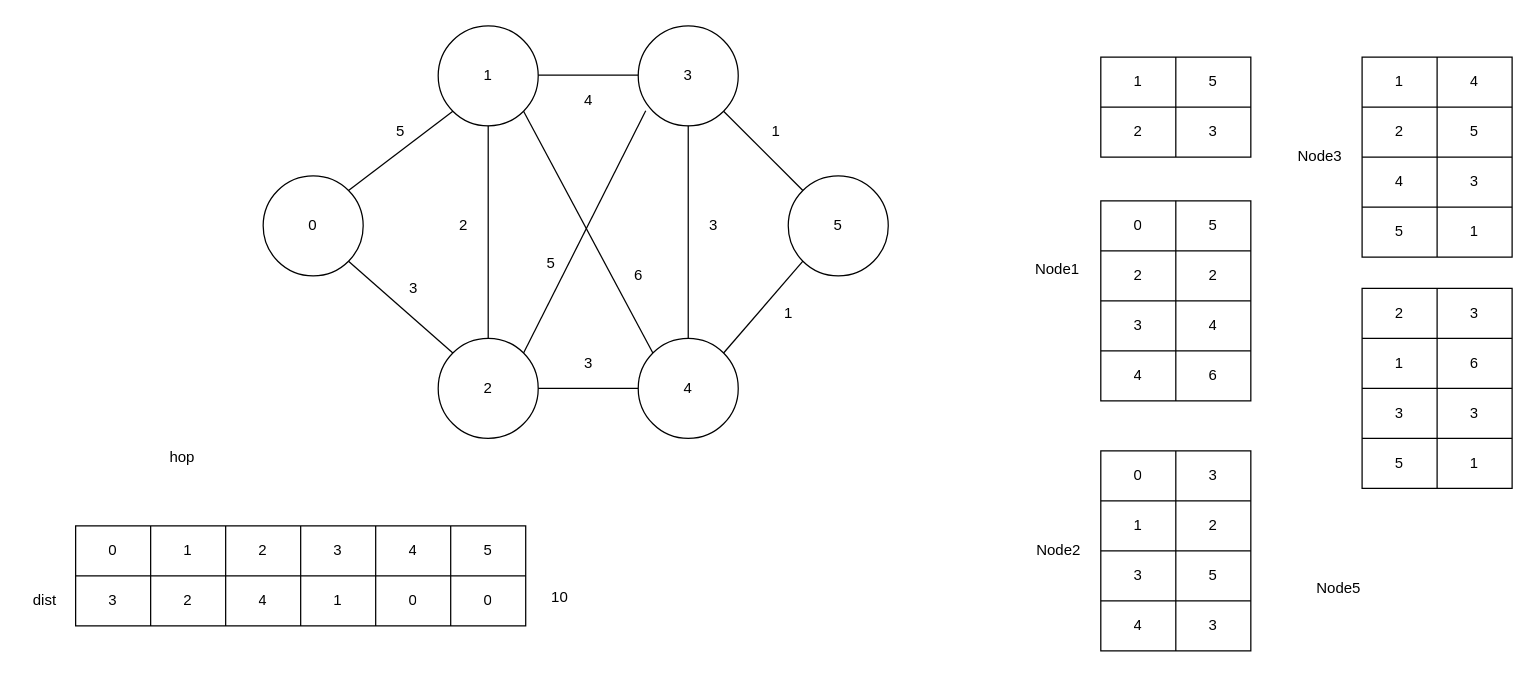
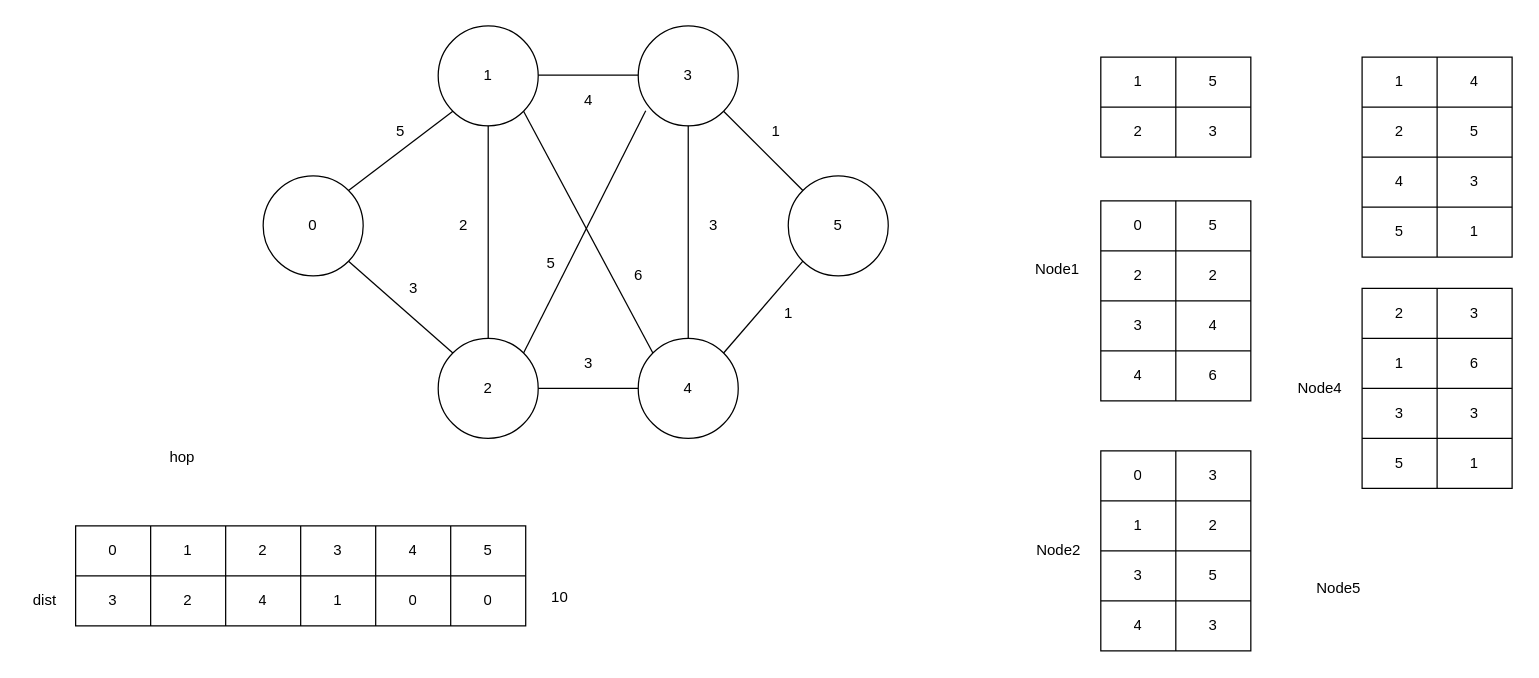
node "Node3": removed
node "Node4": added
